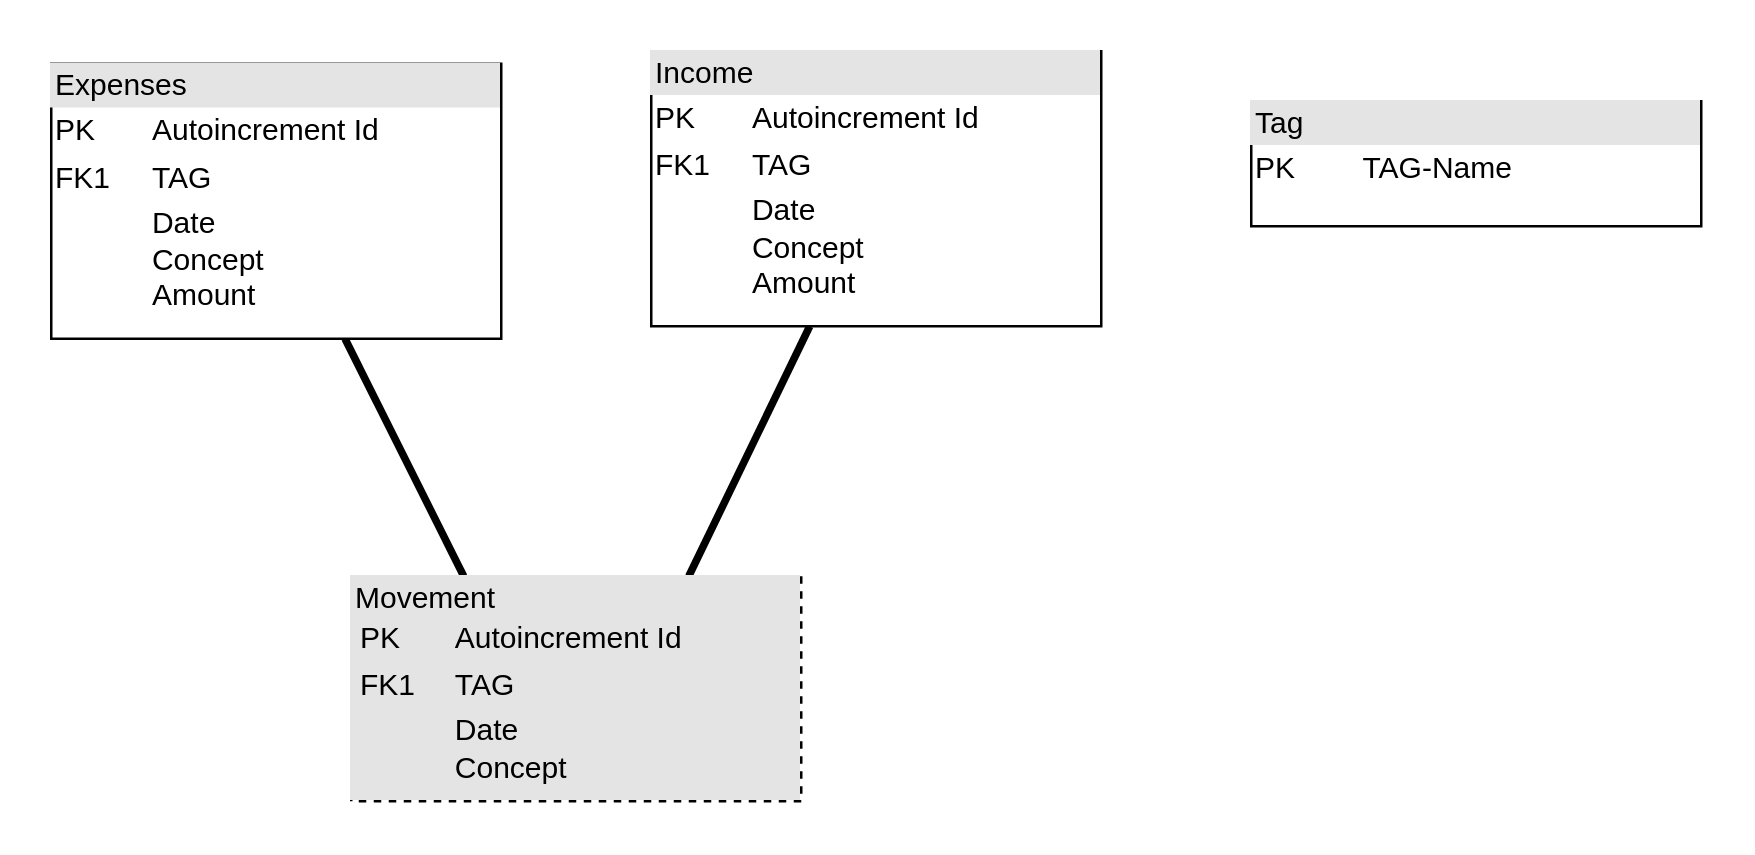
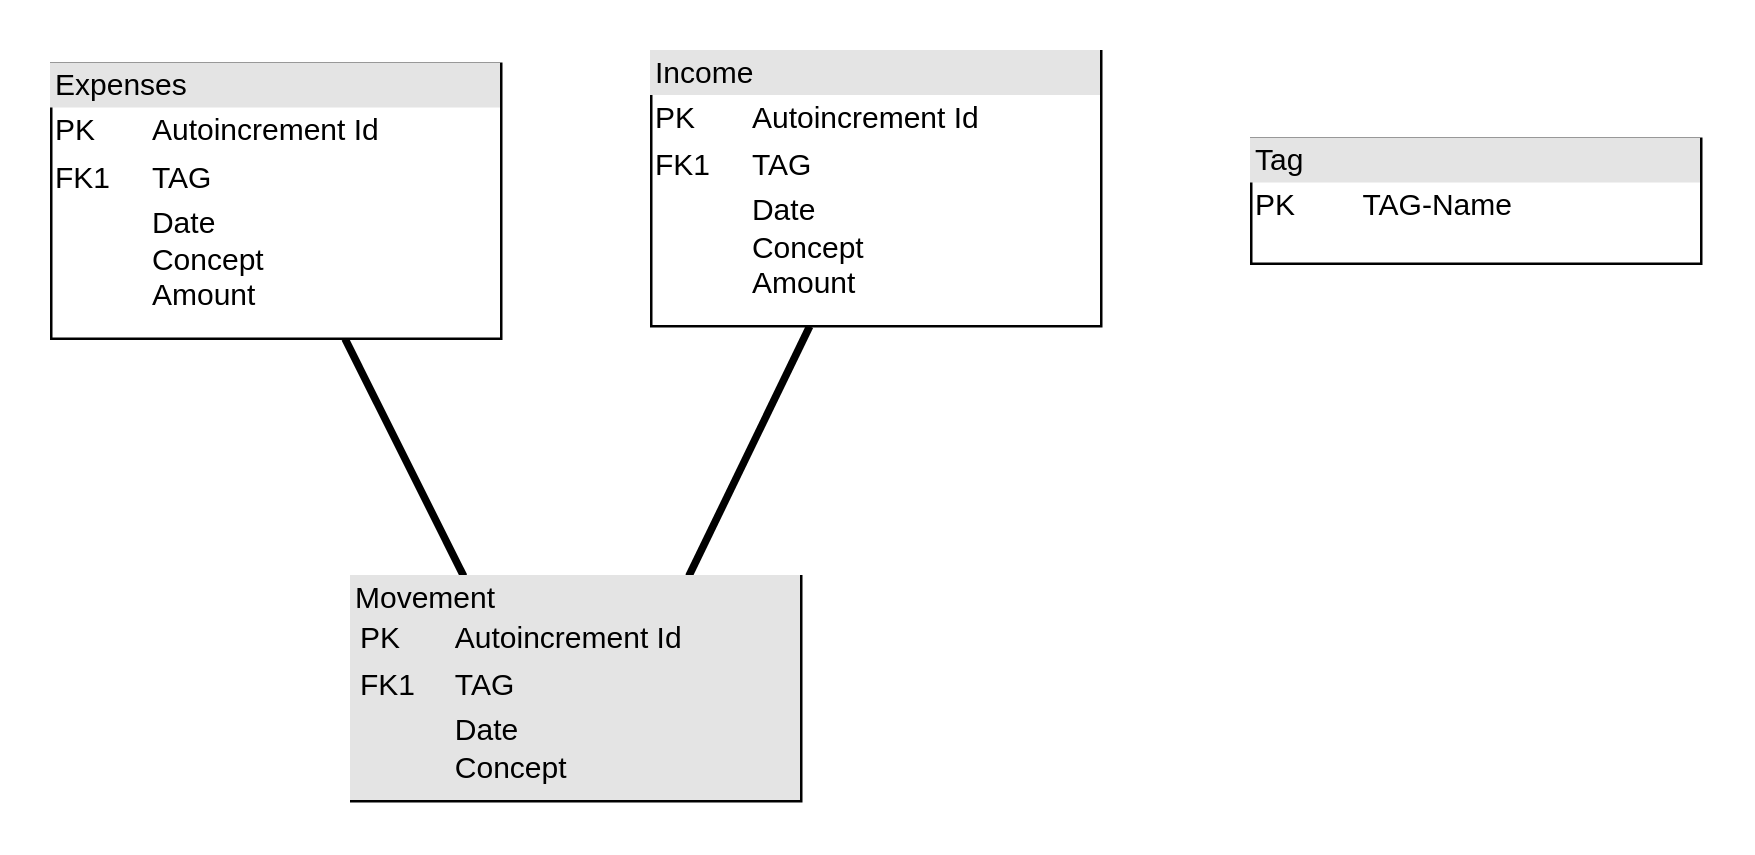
node "Tag PK TAG-Name": moved (1476, 164) -> (1476, 201)
node "MovementPK Autoincrement Id FK1 TAG Date Concept": style dashed -> solid
